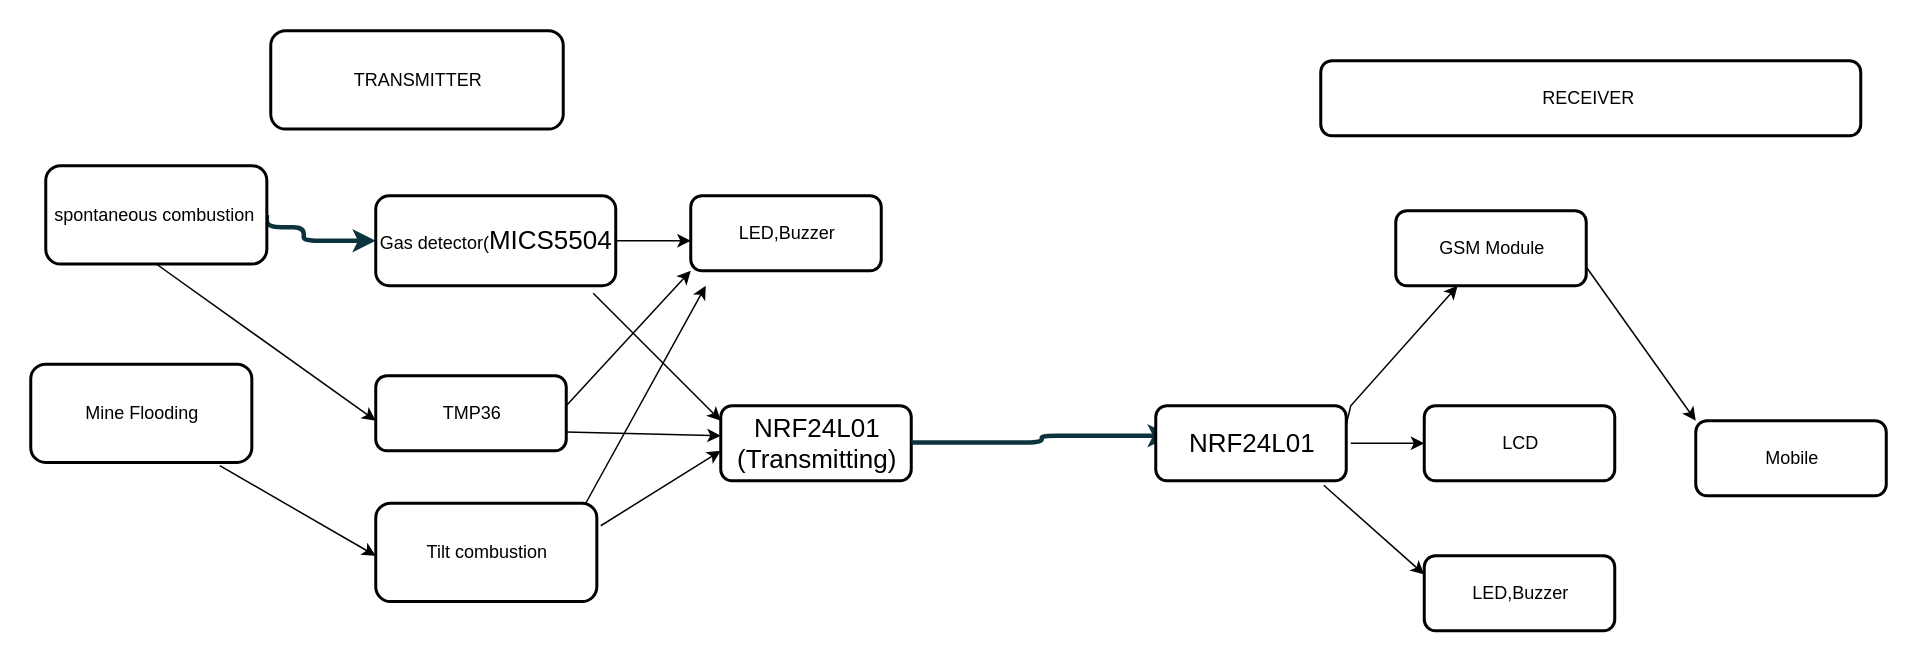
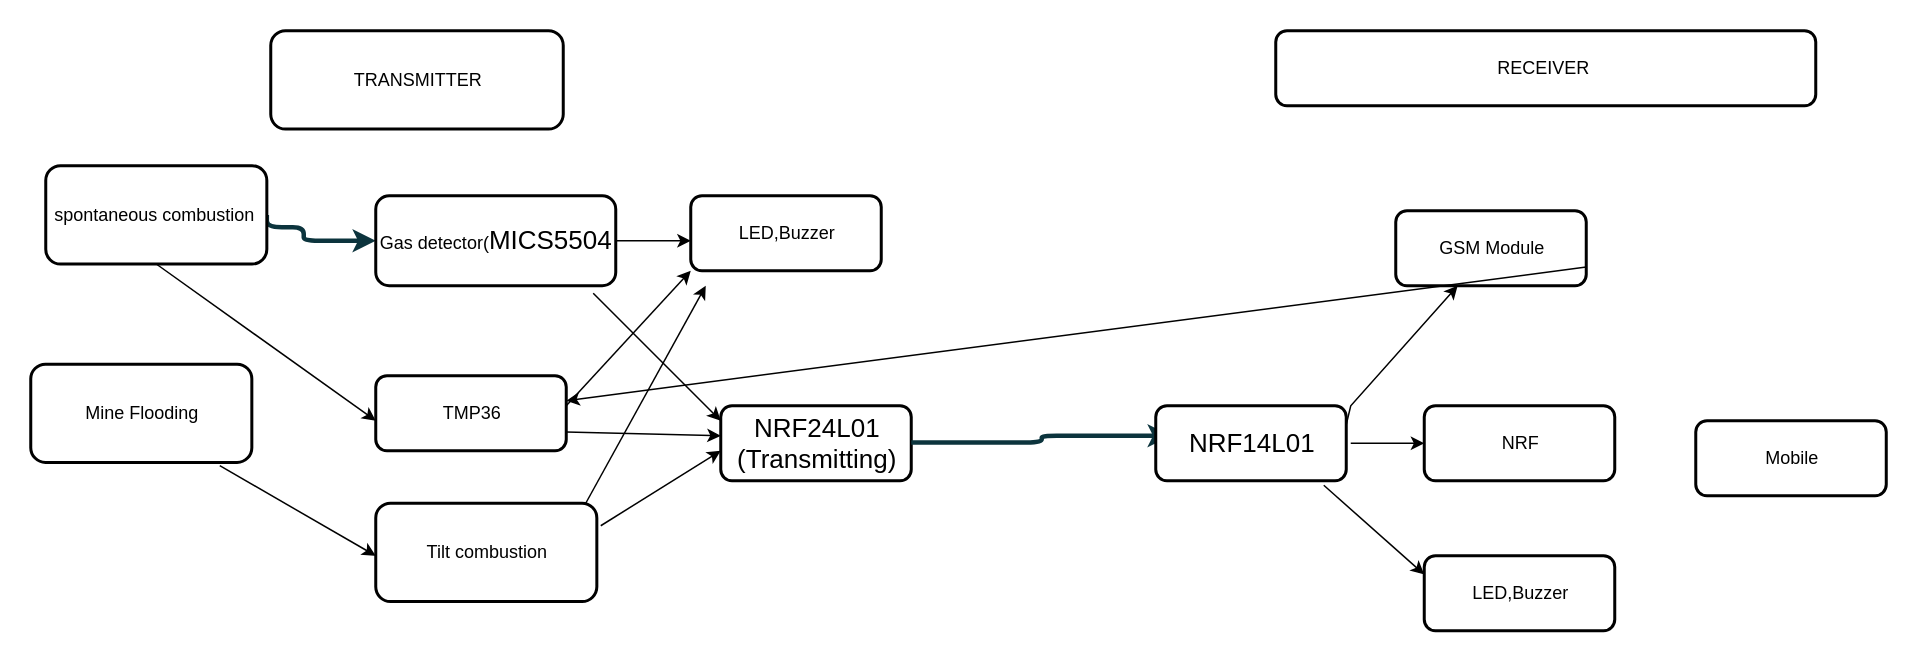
node "RECEIVER": moved (1591, 98) -> (1546, 68)
edge "GSM Module" -> "Mobile": now "GSM Module" -> "TMP36"
node "NRF24L01": label "NRF24L01" -> "NRF14L01"
node "LCD": label "LCD" -> "NRF"
